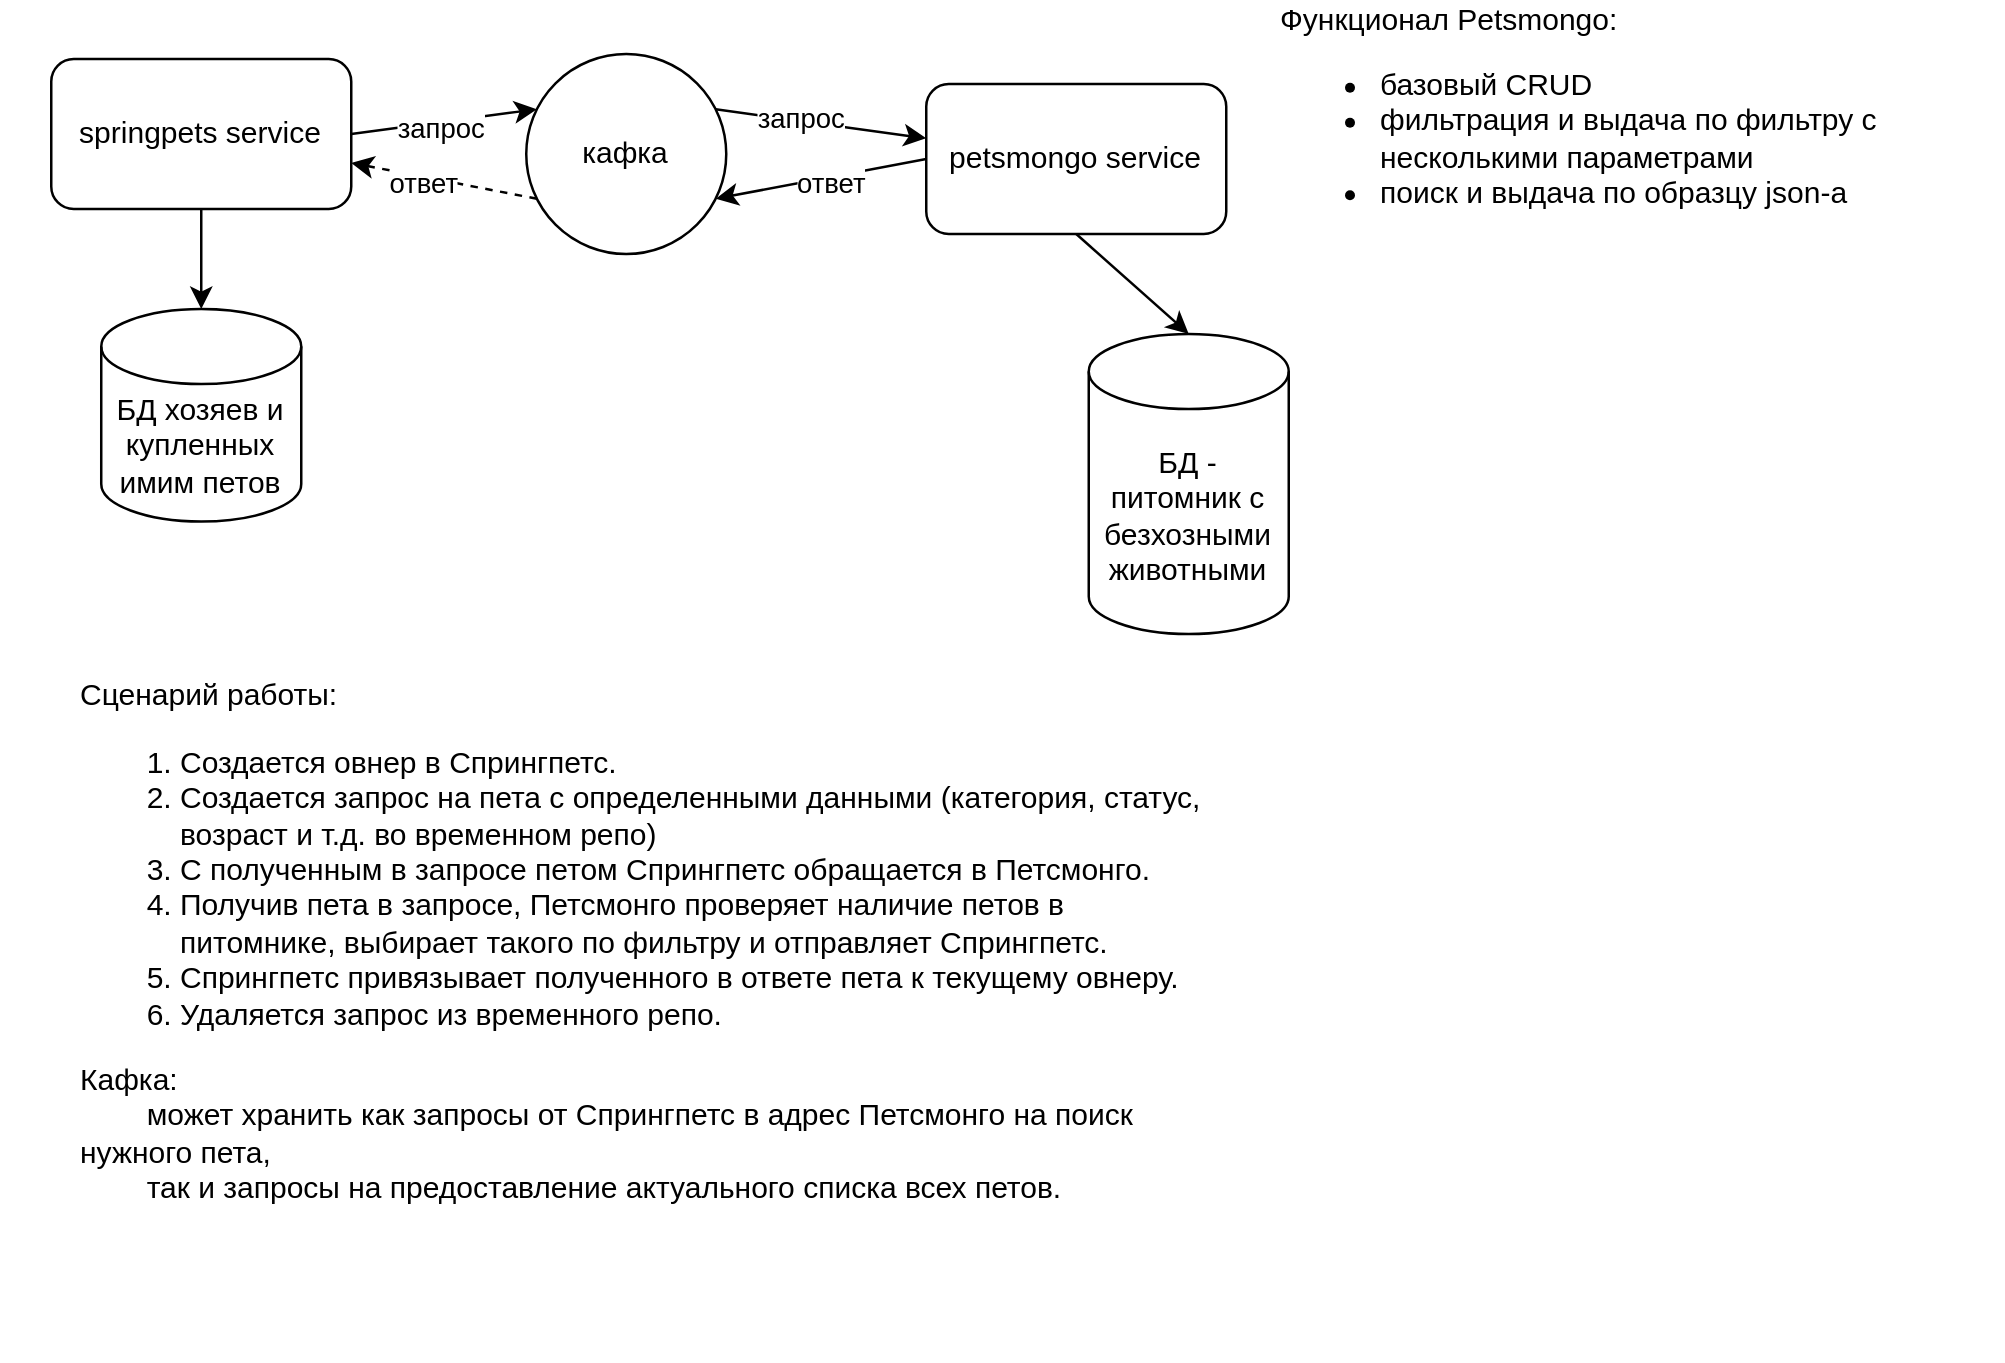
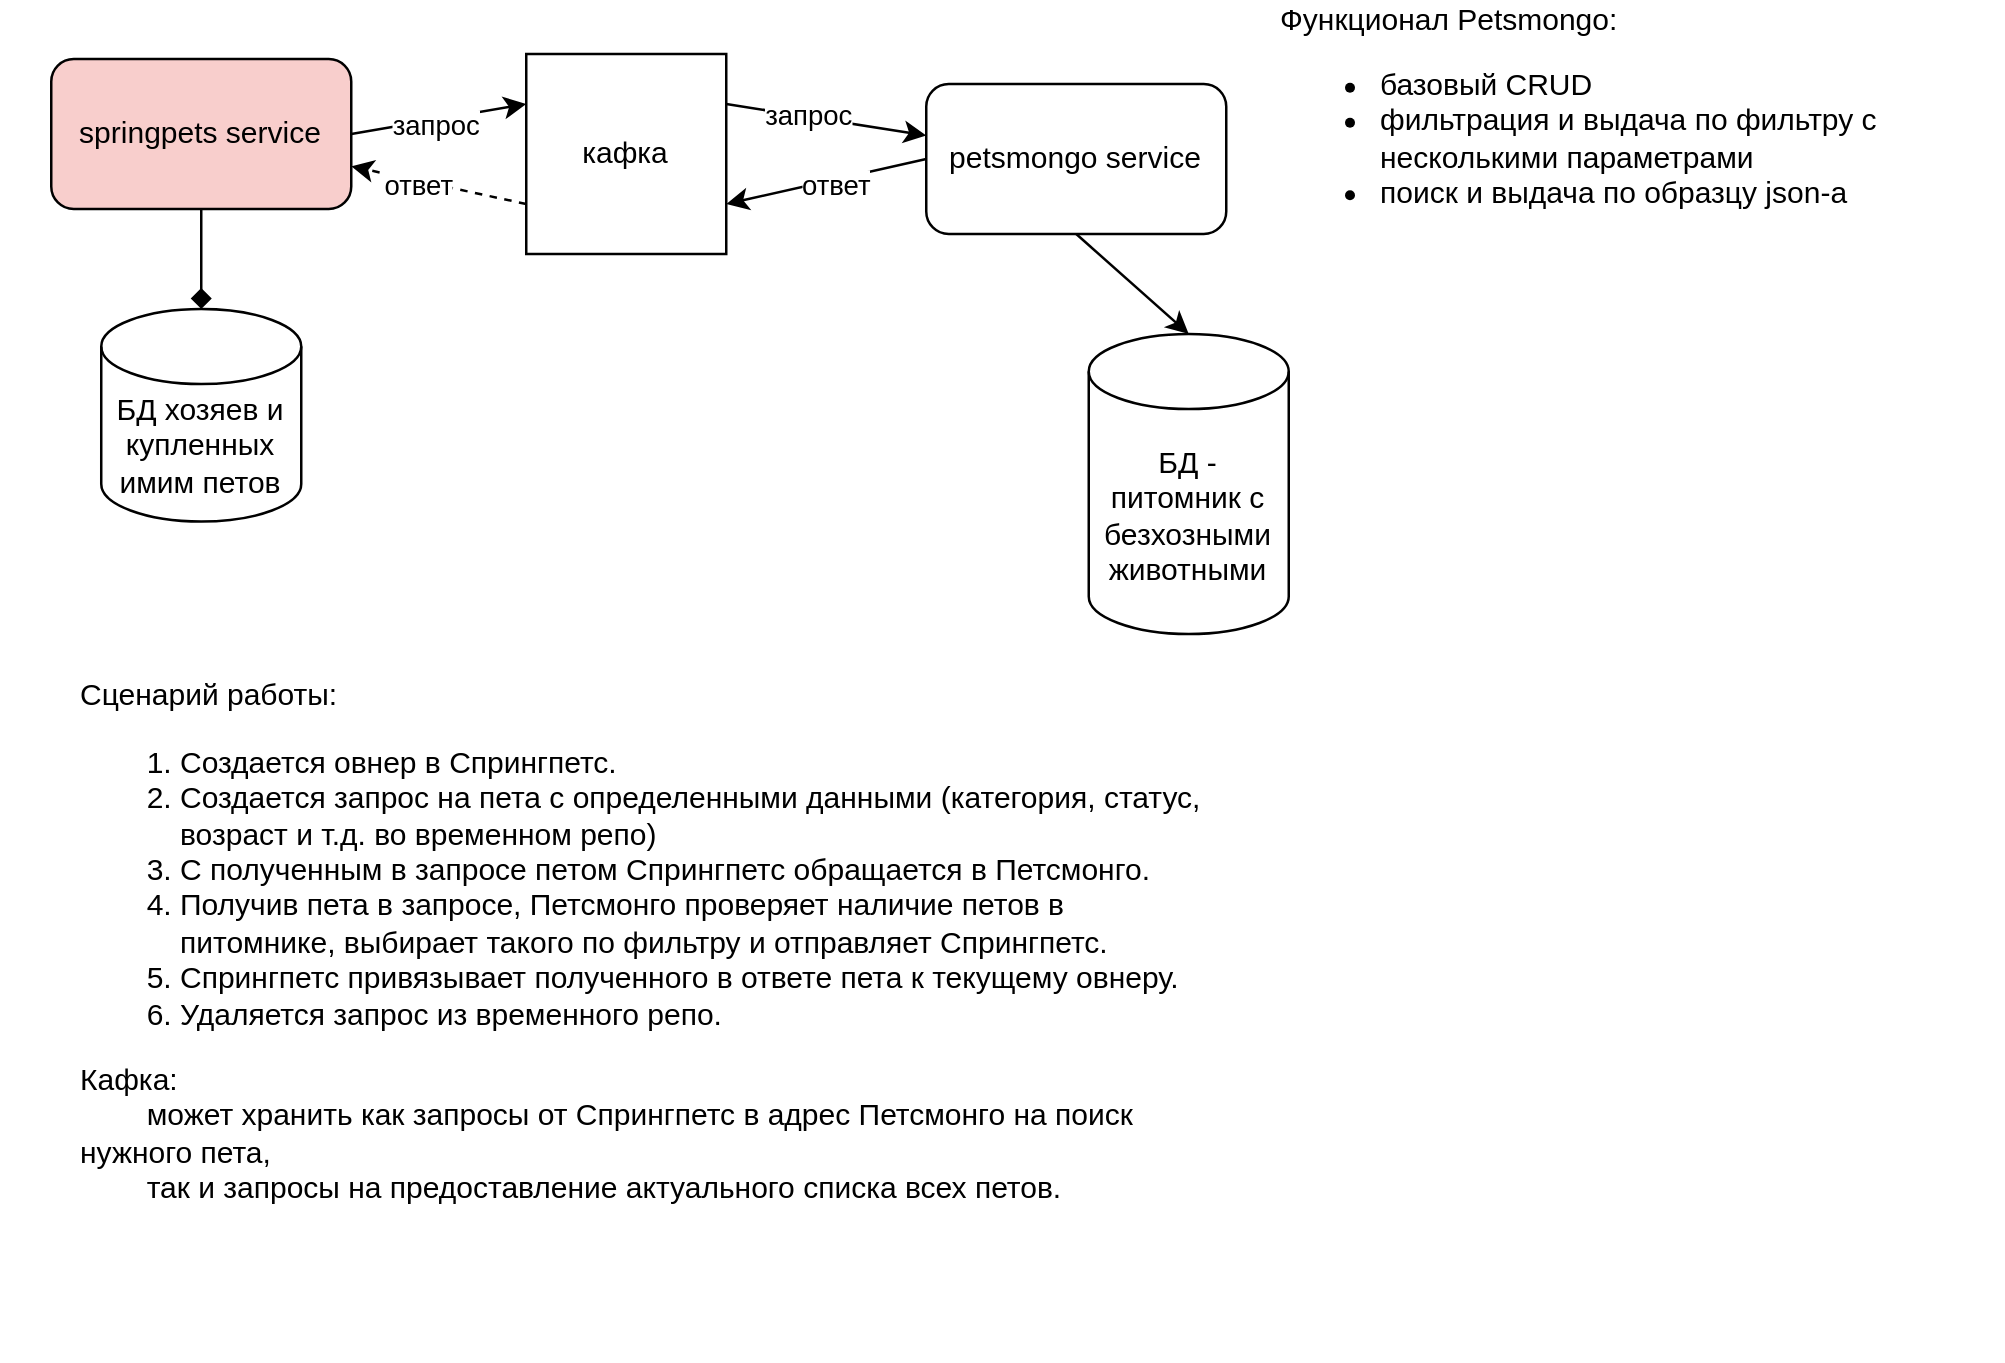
node "springpets service": fillcolor #ffffff -> #f8cecc
node "кафка": shape ellipse -> rectangle
edge "springpets service" -> "БД хозяев и купленных имим петов": arrowhead classic -> diamond
